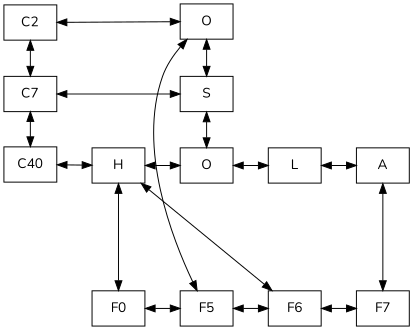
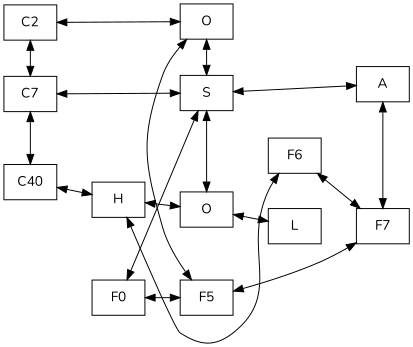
edge "L" -- "A": now "S" -- "A"
edge "H" -- "F0": now "S" -- "F0"
edge "F5" -- "F6": now "F5" -- "F7"
